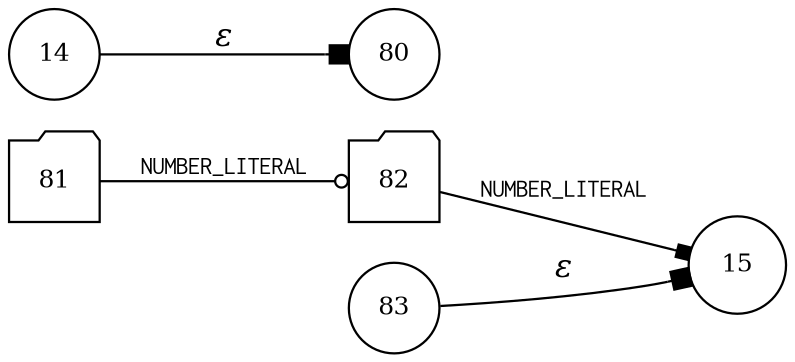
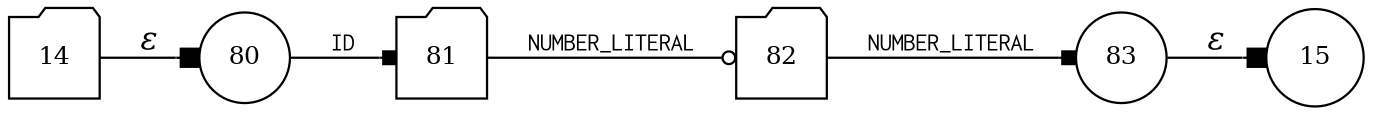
node "14": shape circle -> folder
edge "80" -> "81": added, label "ID"
edge "82" -> "15": now "82" -> "83"
